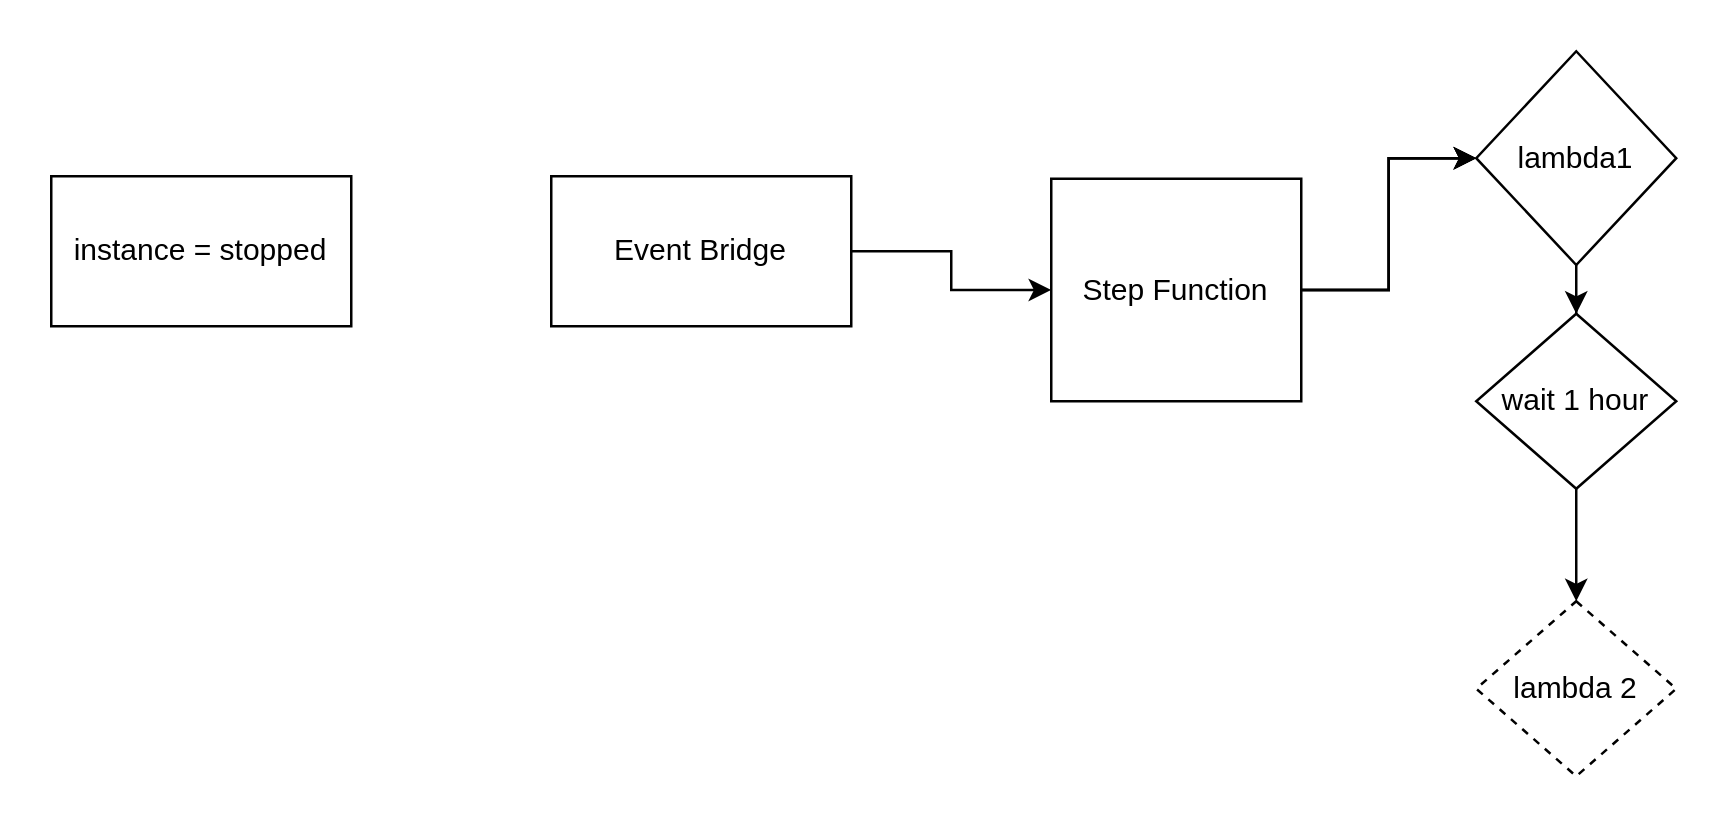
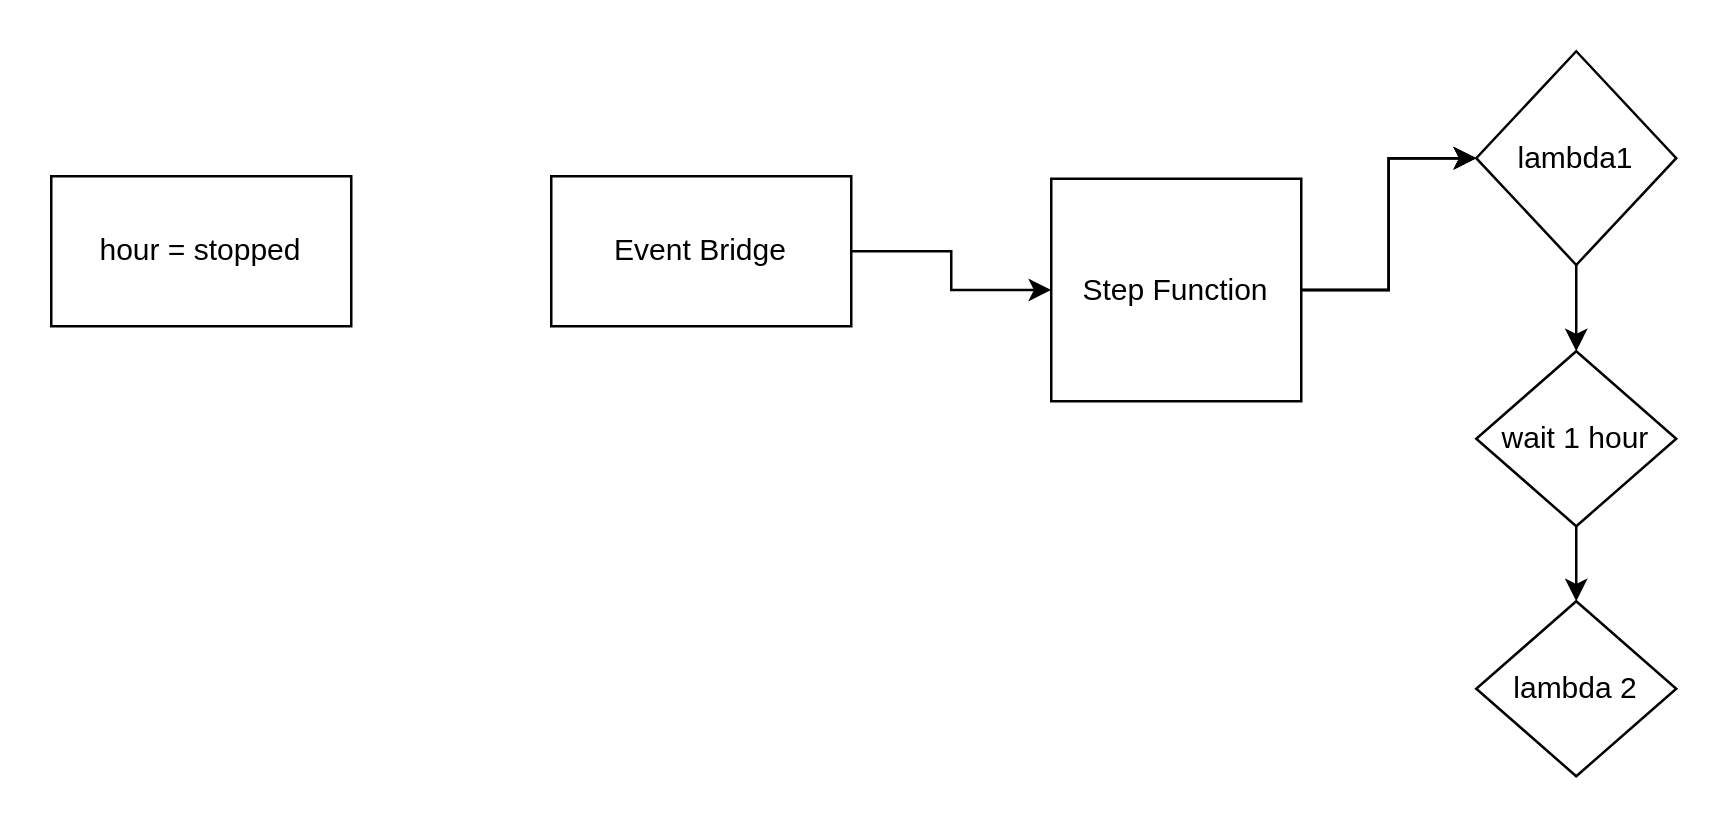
node "instance = stopped": label "instance = stopped" -> "hour = stopped"
node "wait 1 hour": moved (1576, 401) -> (1576, 439)
node "lambda 2": style dashed -> solid
